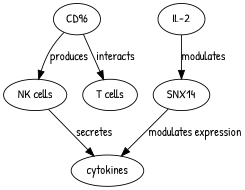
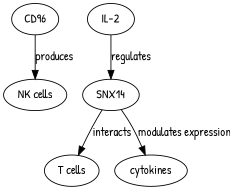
edge "CD96" -> "T cells": now "SNX14" -> "T cells"
edge "IL-2" -> "SNX14": label "modulates" -> "regulates"
edge "NK cells" -> "cytokines": removed, label "secretes"
